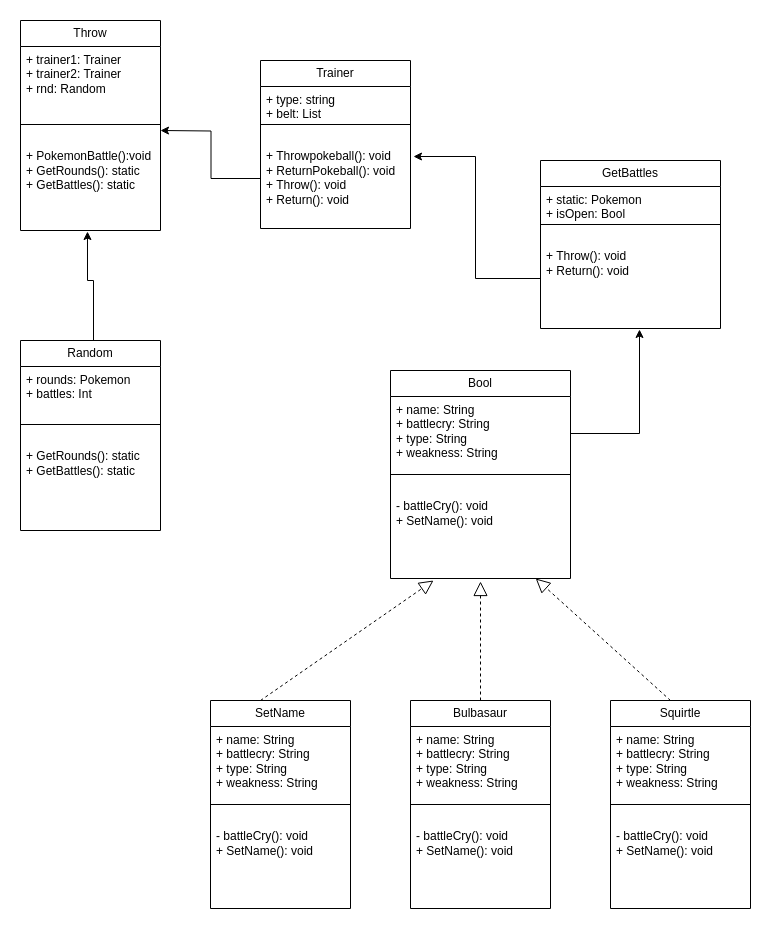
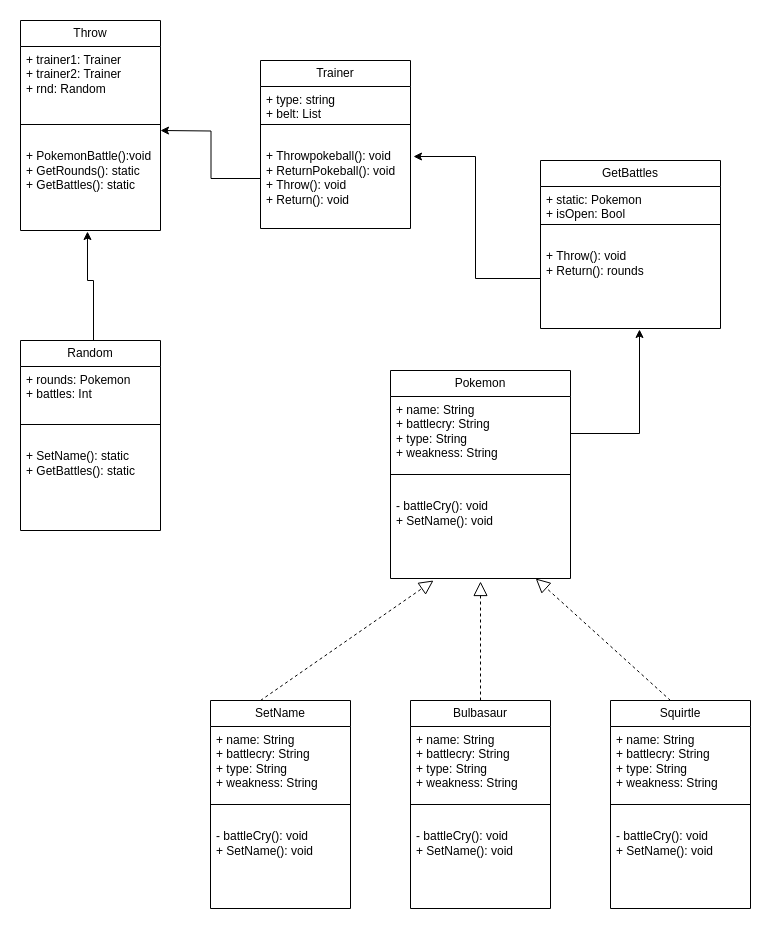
node "+ Throw(): void + Return(): void": label "+ Throw(): void + Return(): void" -> "+ Throw(): void + Return(): rounds"
node "Bool": label "Bool" -> "Pokemon"
node "+ GetRounds(): static + GetBattles(): static": label "+ GetRounds(): static + GetBattles(): static" -> "+ SetName(): static + GetBattles(): static"
